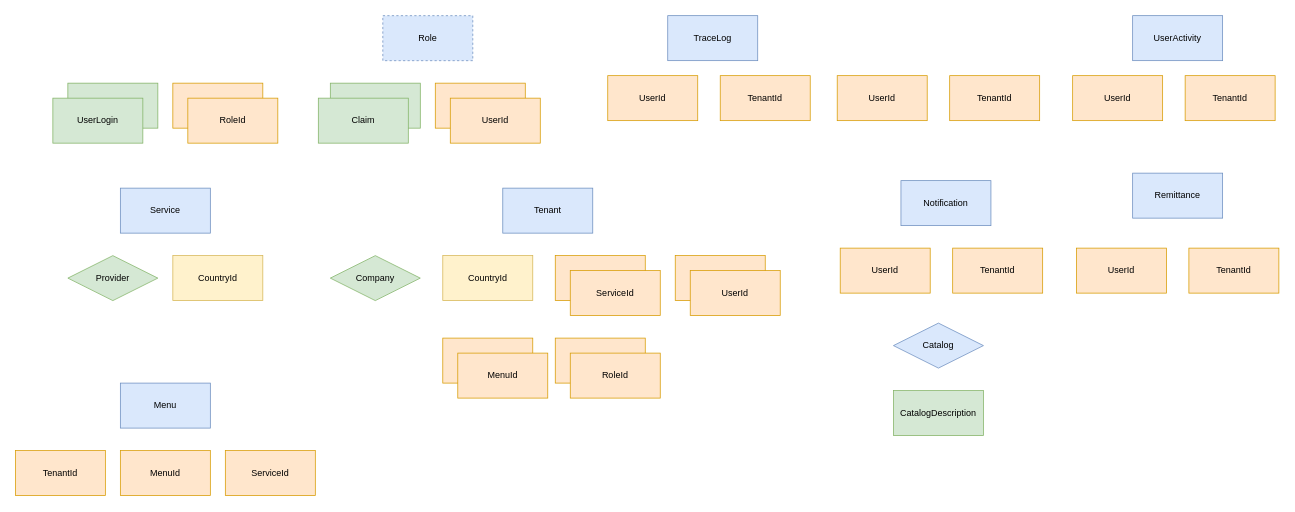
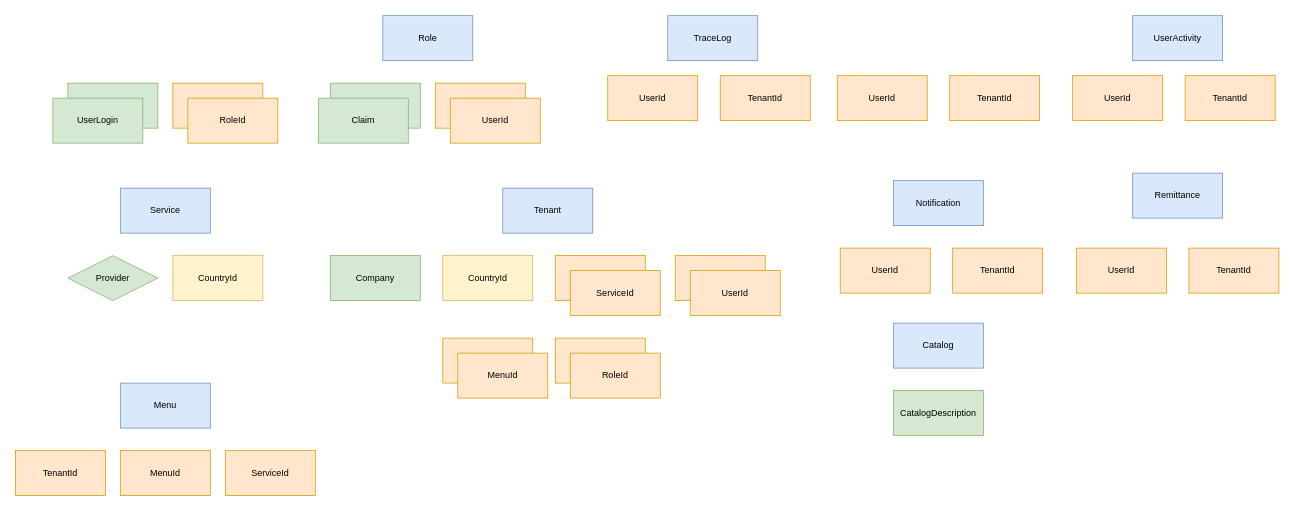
node "Role": style dashed -> solid
node "Notification": moved (946, 203) -> (939, 203)
node "Company": shape diamond -> rectangle
node "Catalog": shape diamond -> rectangle
